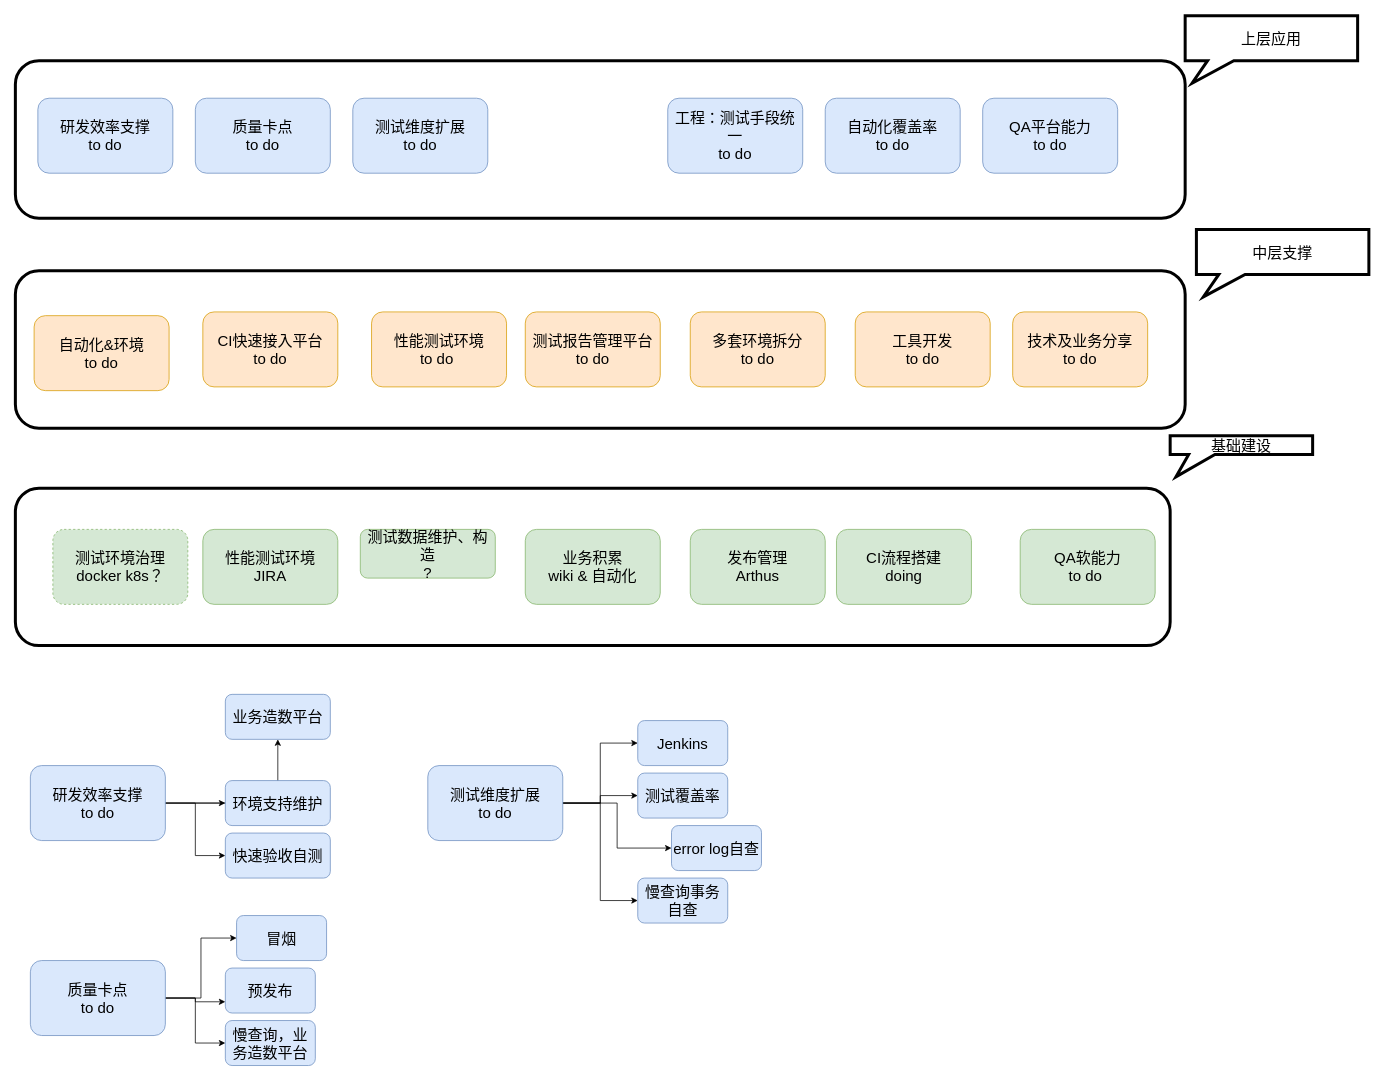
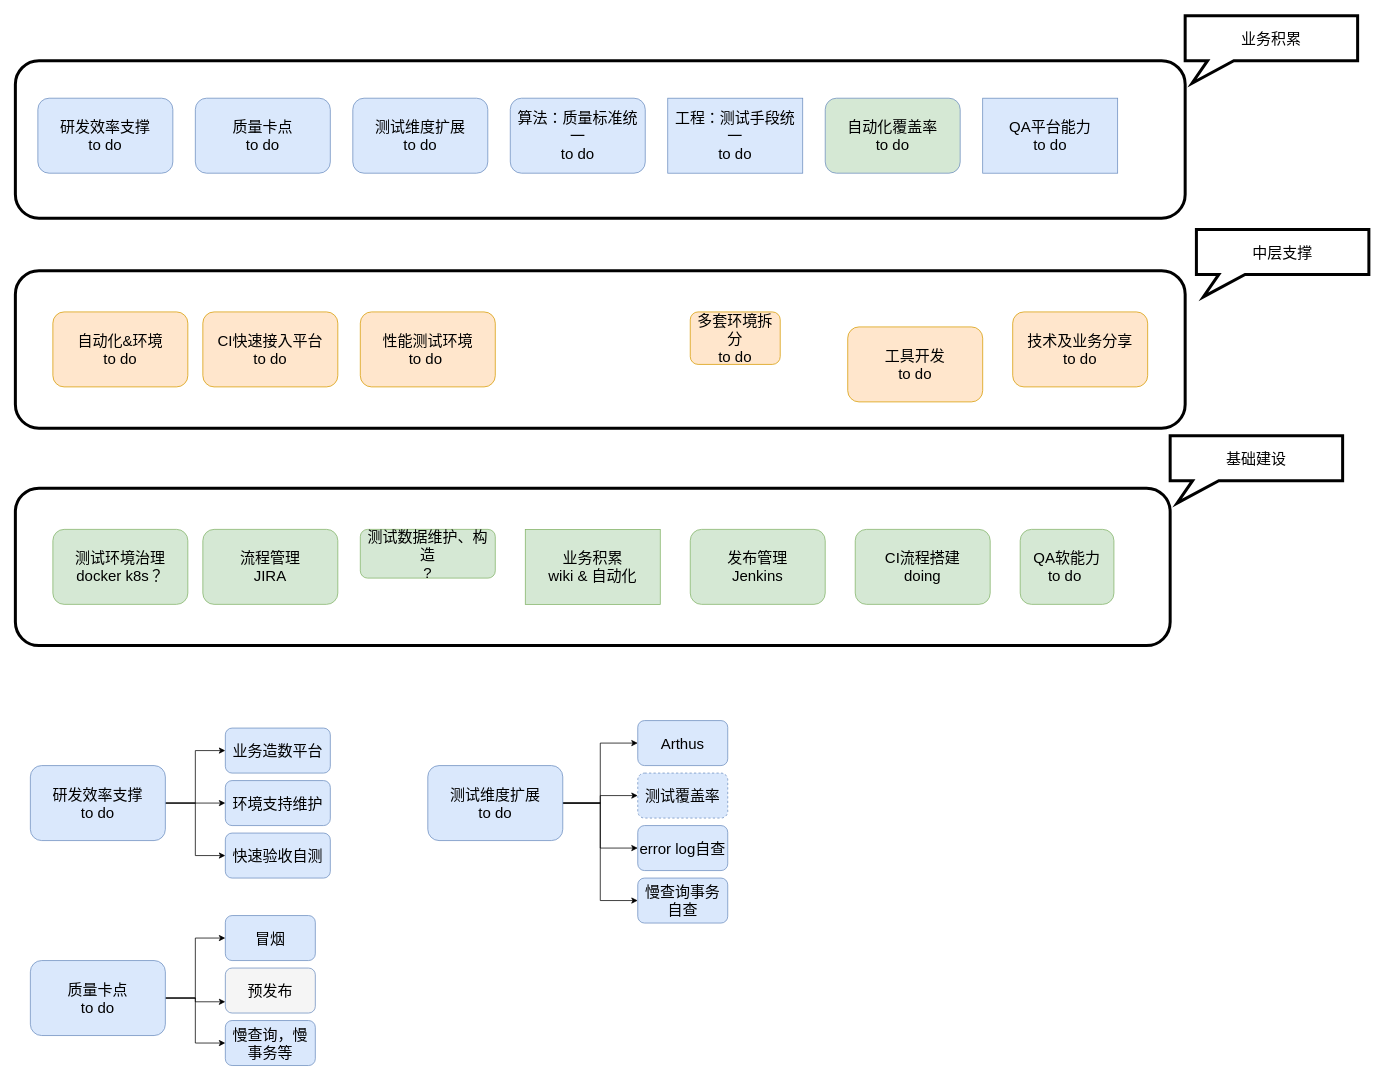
node "上层应用": label "上层应用" -> "业务积累"
node "算法：质量标准统一 to do": added
node "工程：测试手段统一 to do": shape rounded rectangle -> rectangle
node "自动化覆盖率 to do": fillcolor #dae8fc -> #d5e8d4
node "QA平台能力 to do": shape rounded rectangle -> rectangle
node "性能测试环境 to do": moved (439, 349) -> (428, 349)
node "测试报告管理平台 to do": removed
node "多套环境拆分 to do": size 135x75 -> 90x53
node "工具开发 to do": moved (923, 349) -> (915, 364)
node "自动化&环境 to do": moved (102, 353) -> (120, 349)
node "基础建设": size 143x41 -> 173x68
node "测试环境治理 docker k8s？": style dashed -> solid
node "性能测试环境 JIRA": label "性能测试环境 JIRA" -> "流程管理 JIRA"
node "业务积累 wiki & 自动化": shape rounded rectangle -> rectangle
node "发布管理 Arthus": label "发布管理 Arthus" -> "发布管理 Jenkins"
node "CI流程搭建 doing": moved (904, 567) -> (923, 567)
node "QA软能力 to do": size 135x75 -> 94x75
node "业务造数平台": moved (278, 717) -> (278, 750)
node "Jenkins": label "Jenkins" -> "Arthus"
node "测试覆盖率": style solid -> dashed
node "error log自查": moved (717, 848) -> (683, 848)
node "冒烟": moved (282, 938) -> (270, 938)
node "预发布": fillcolor #dae8fc -> #f5f5f5
node "慢查询，业务造数平台": label "慢查询，业务造数平台" -> "慢查询，慢事务等"
